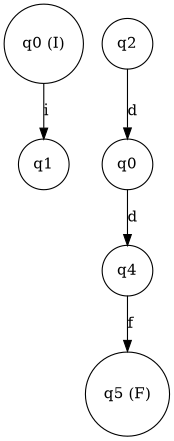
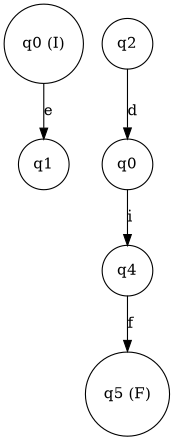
edge "q0 (I)" -> "q1": label "i" -> "e"
edge "q0" -> "q4": label "d" -> "i"
